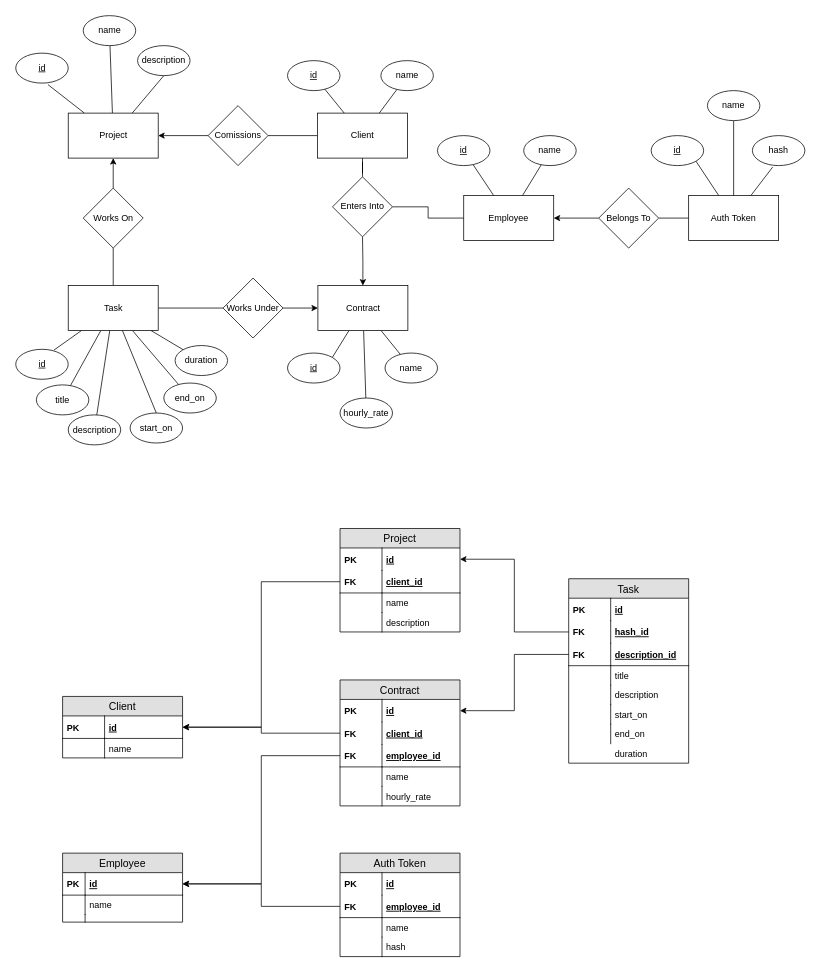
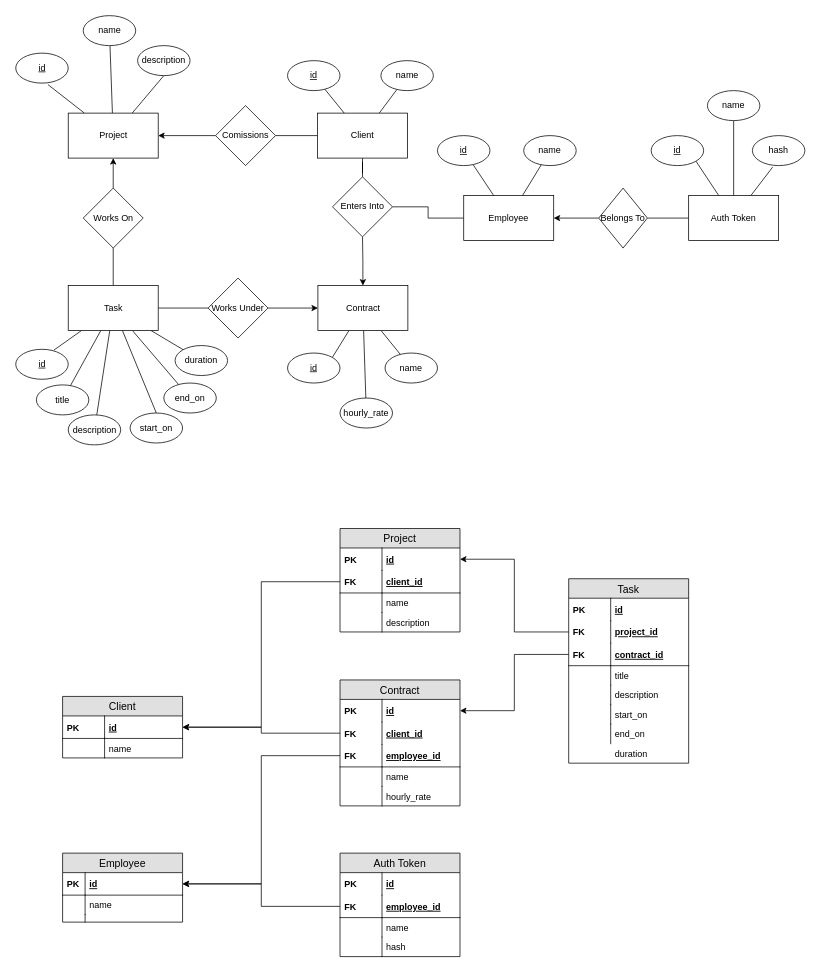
node "Comissions": moved (238, 135) -> (246, 135)
node "Belongs To": size 60x60 -> 49x60
node "Works Under": moved (253, 308) -> (238, 308)
node "hash_id": label "hash_id" -> "project_id"
node "description_id": label "description_id" -> "contract_id"
